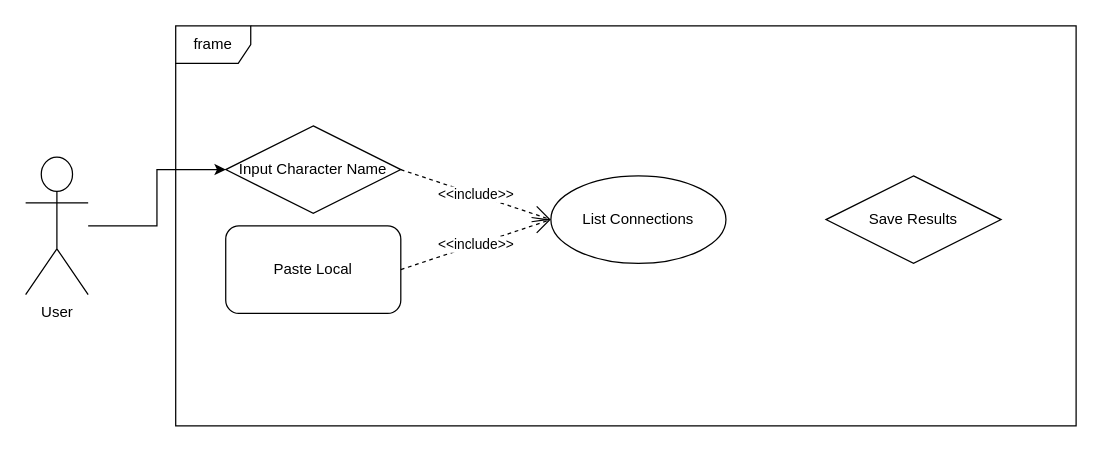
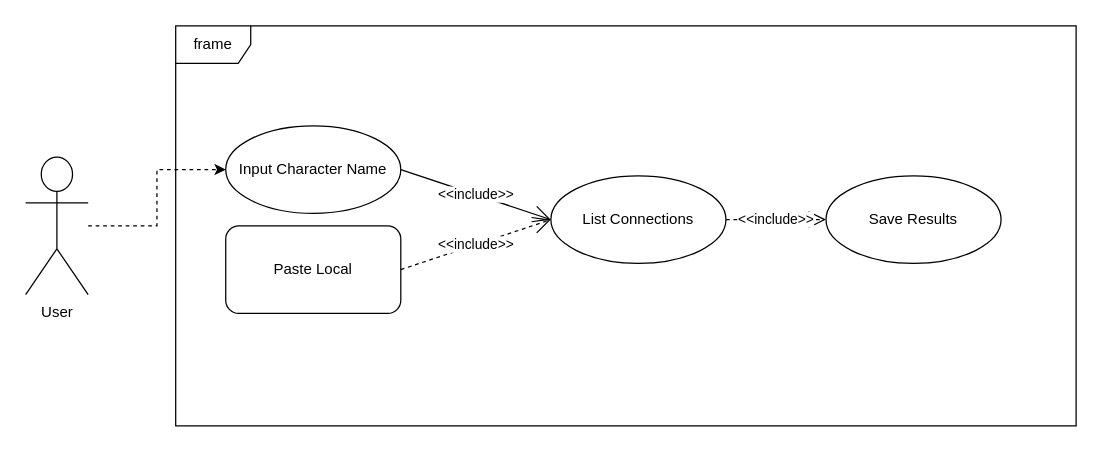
node "Input Character Name": shape diamond -> ellipse
edge "Input Character Name" -> "List Connections": style dashed -> solid
edge "User" -> "Input Character Name": style solid -> dashed
edge "List Connections" -> "Save Results": added, label "<<include>>"
node "Save Results": shape diamond -> ellipse
